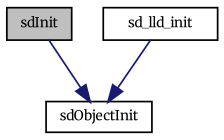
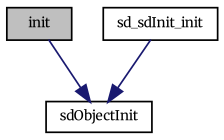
node "sdInit": label "sdInit" -> "init"
node "sd_lld_init": label "sd_lld_init" -> "sd_sdInit_init"
